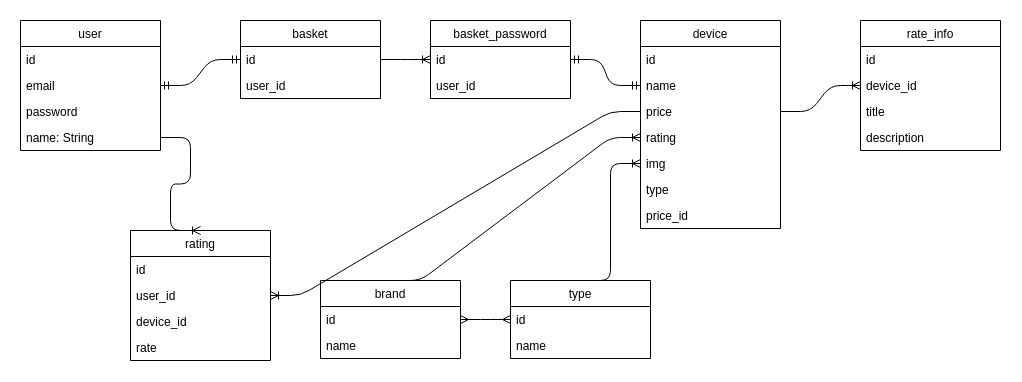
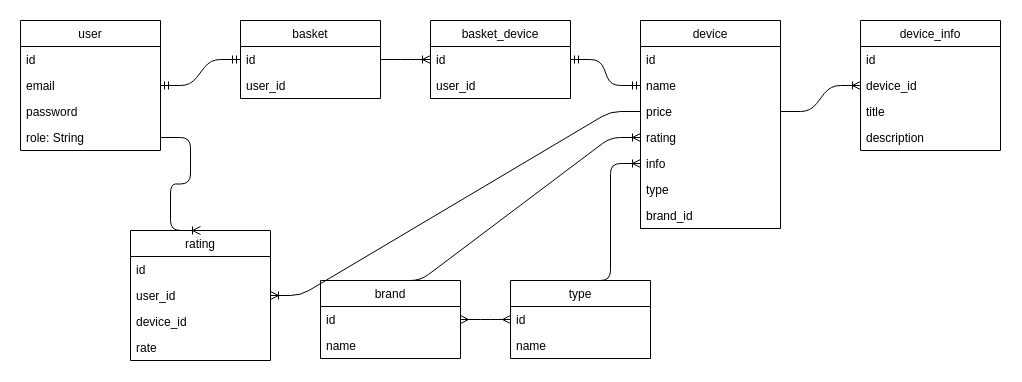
node "basket_password": label "basket_password" -> "basket_device"
node "rate_info": label "rate_info" -> "device_info"
node "name: String": label "name: String" -> "role: String"
node "img": label "img" -> "info"
node "price_id": label "price_id" -> "brand_id"
